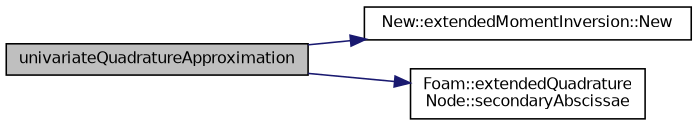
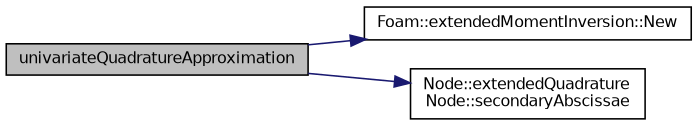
node "New::extendedMomentInversion::New": label "New::extendedMomentInversion::New" -> "Foam::extendedMomentInversion::New"
node "Foam::extendedQuadrature Node::secondaryAbscissae": label "Foam::extendedQuadrature Node::secondaryAbscissae" -> "Node::extendedQuadrature Node::secondaryAbscissae"
